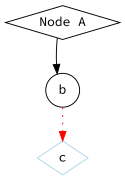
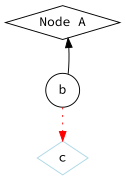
edge "Node A" -> "b": reversed
